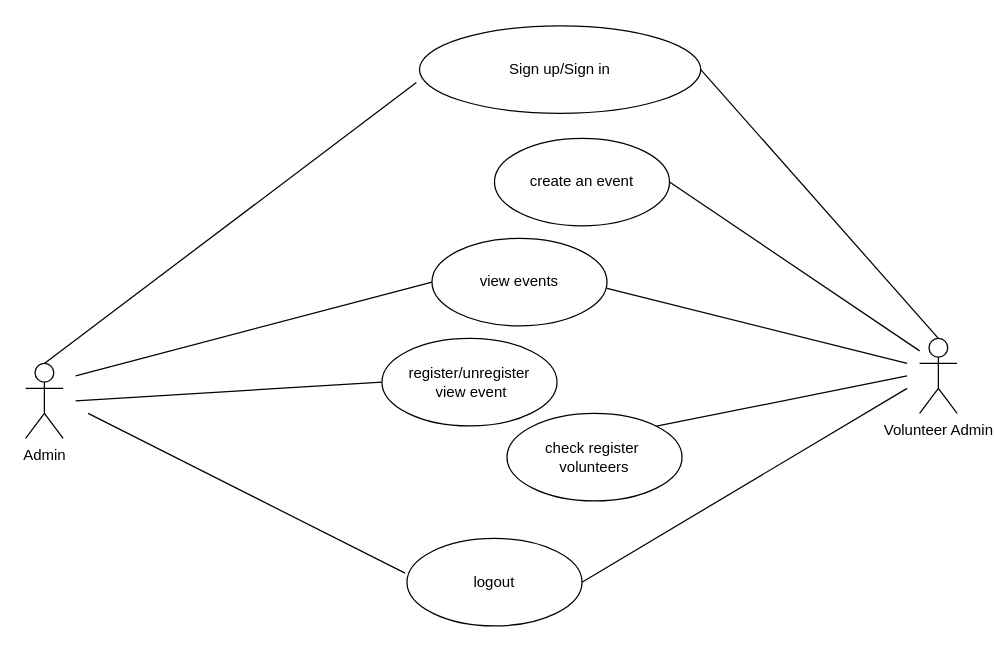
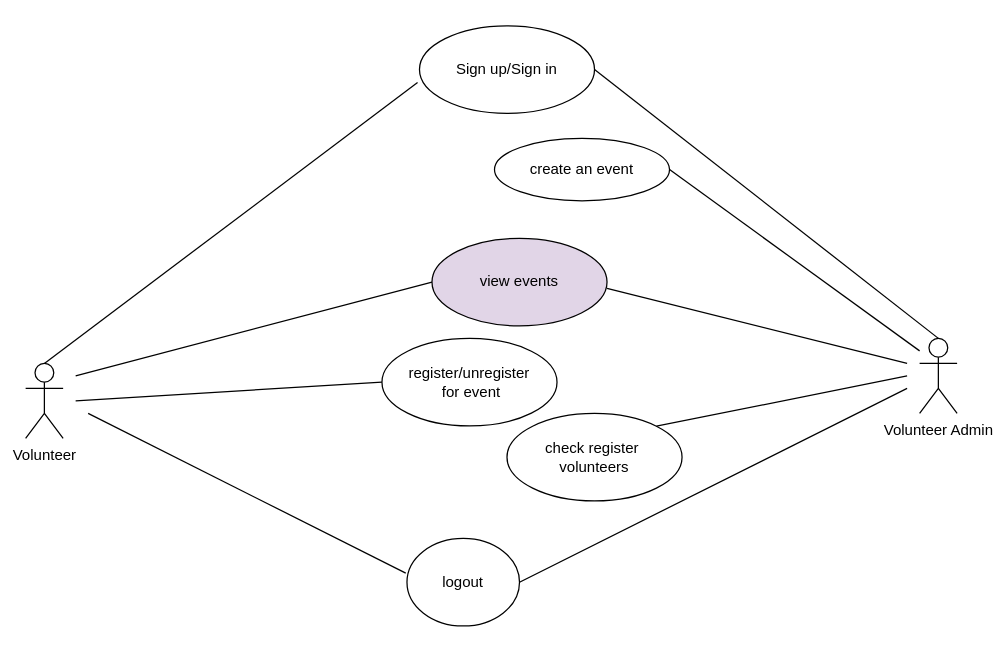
node "Sign up/Sign in": size 281x88 -> 175x88
node "create an event": size 175x88 -> 175x63
node "view events": fillcolor #ffffff -> #e1d5e7
node "register/unregister view event": label "register/unregister view event" -> "register/unregister for event"
node "Admin": label "Admin" -> "Volunteer"
node "logout": size 175x88 -> 113x88
